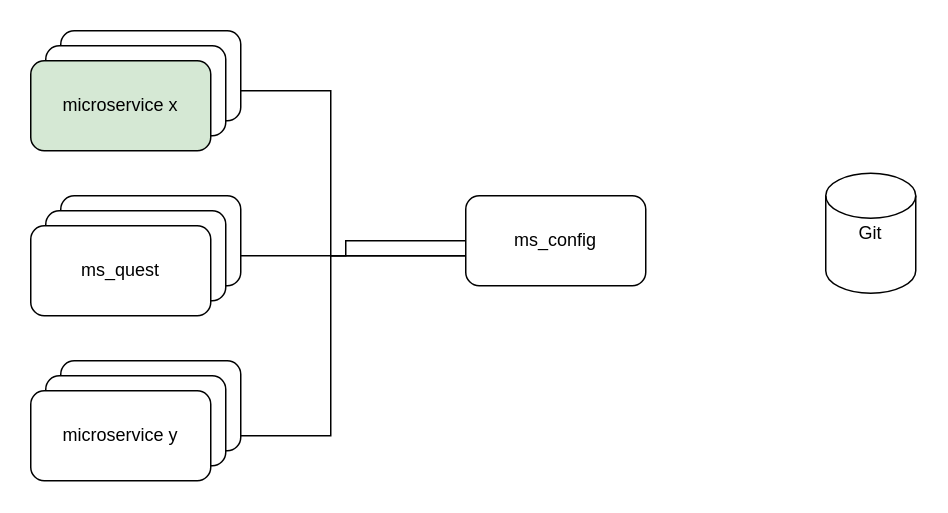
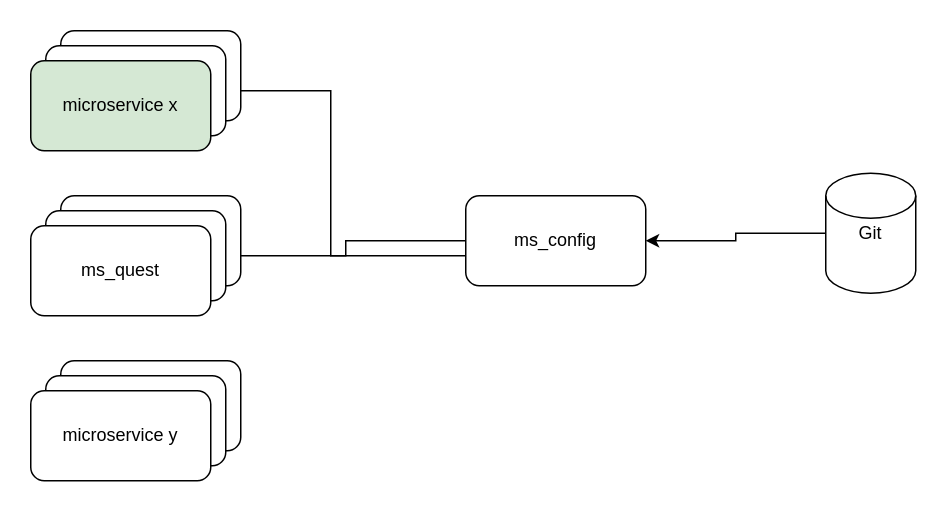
edge "Git" -> "ms_config": added
edge "ms_config" -> "microservice y": removed
